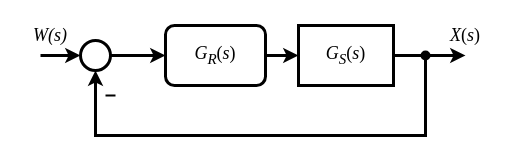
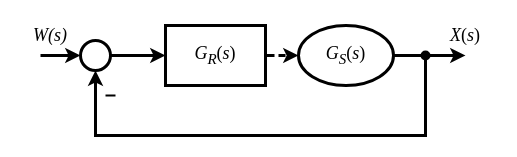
node "GR(s)": shape rounded rectangle -> rectangle
edge "GR(s)" -> "GS(s)": style solid -> dashed
node "GS(s)": shape rectangle -> ellipse
